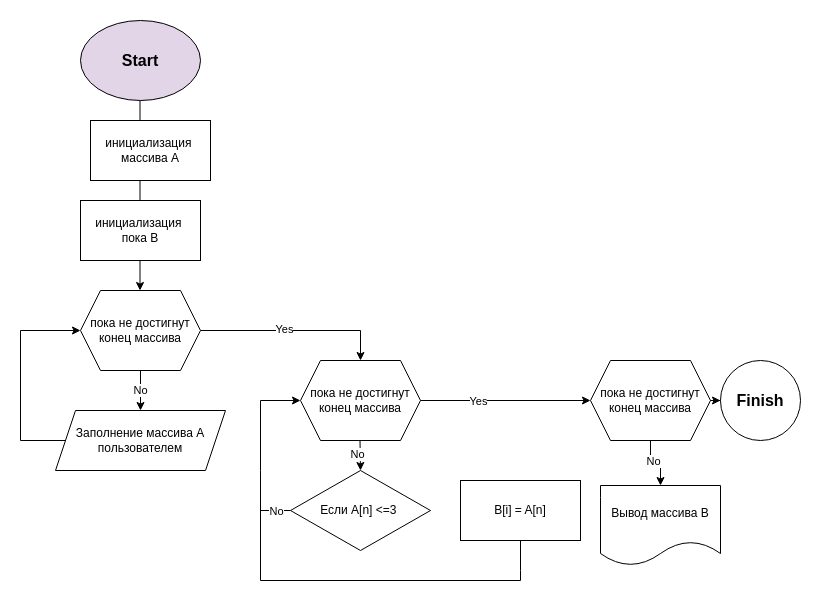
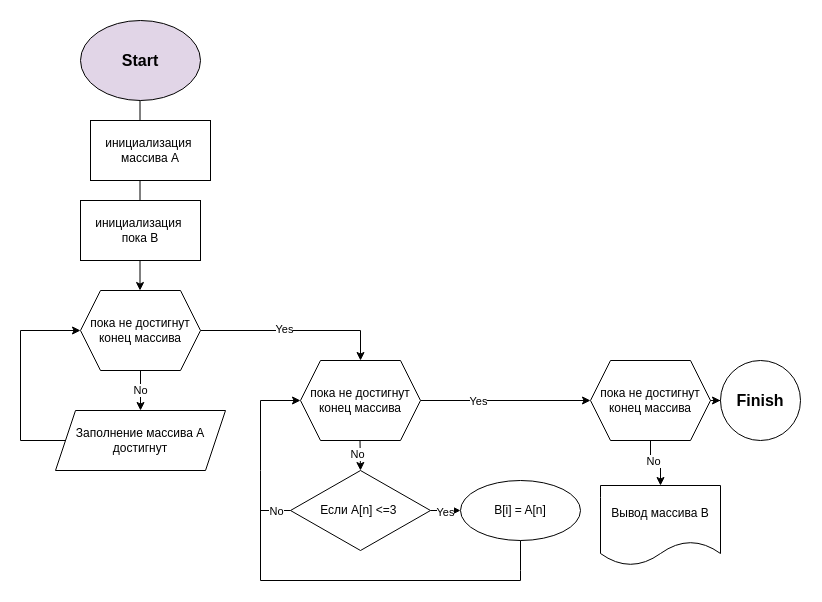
node "Заполнение массива А пользователем": label "Заполнение массива А пользователем" -> "Заполнение массива А достигнут"
edge "Если А[n] <=3" -> "B[i] = A[n]": added, label "Yes"
node "B[i] = A[n]": shape rectangle -> ellipse
